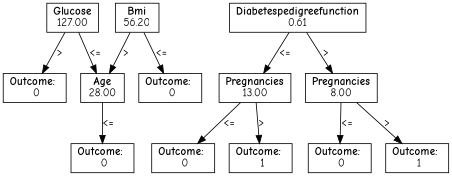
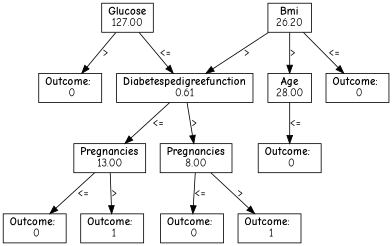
node "Bmi": text "56.20" -> "26.20"
edge "Glucose" -> "Age": now "Glucose" -> "Diabetespedigreefunction"
edge "Bmi" -> "Diabetespedigreefunction": added, label ">"
